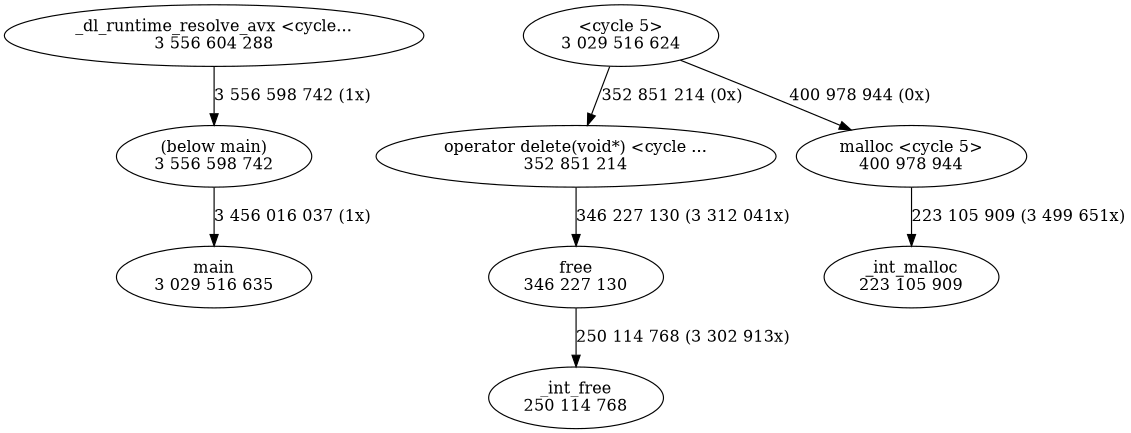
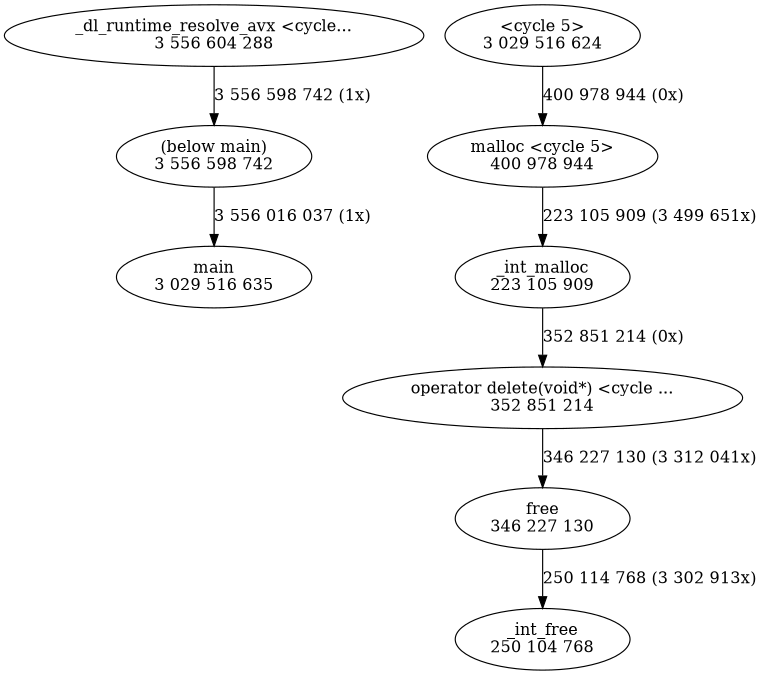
edge "<cycle 5> 3 029 516 624" -> "operator delete(void*) <cycle ... 352 851 214": now "_int_malloc 223 105 909" -> "operator delete(void*) <cycle ... 352 851 214"
edge "(below main) 3 556 598 742" -> "main 3 029 516 635": label "3 456 016 037 (1x)" -> "3 556 016 037 (1x)"
node "_int_free 250 114 768": label "_int_free 250 114 768" -> "_int_free 250 104 768"
